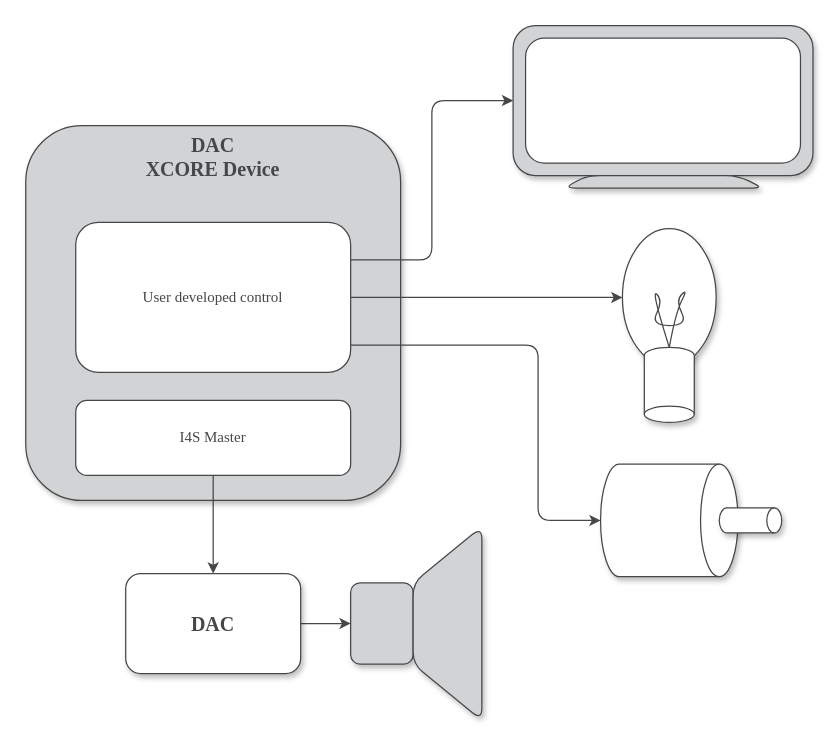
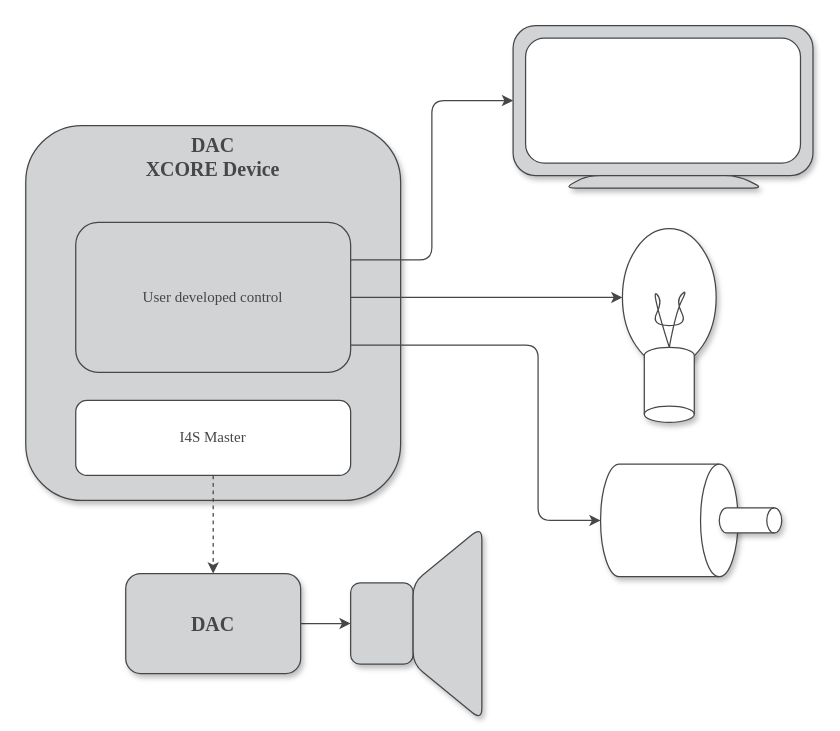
node "User developed control": fillcolor #ffffff -> #d1d3d4
edge "I4S Master" -> "DAC": style solid -> dashed
node "DAC": fillcolor #ffffff -> #d1d3d4
